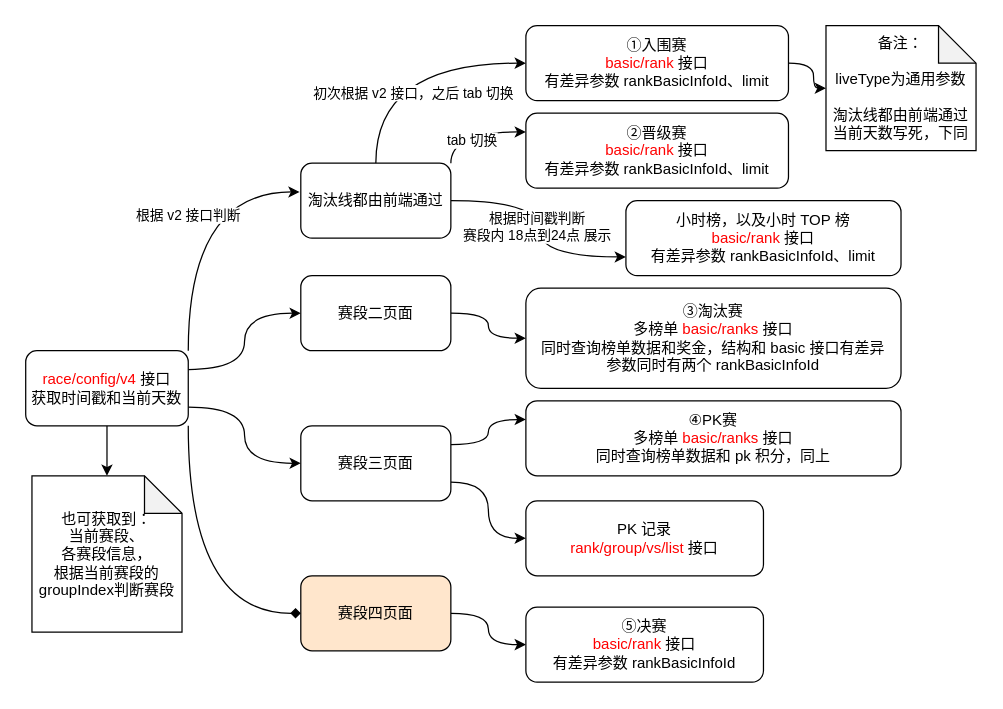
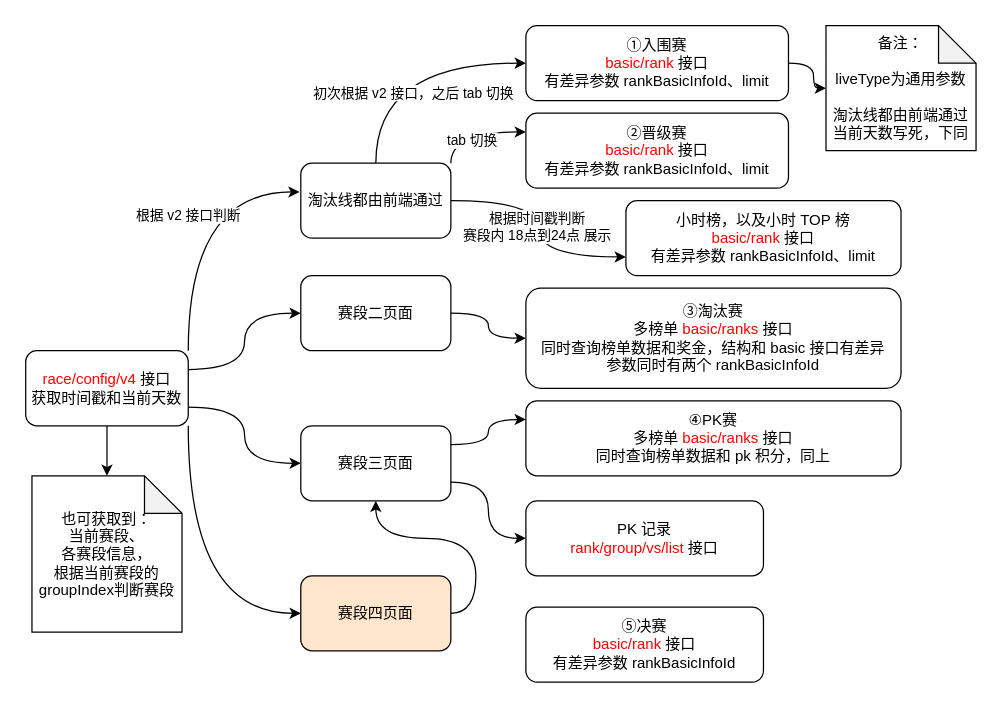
edge "race/config/v4 接口 获取时间戳和当前天数" -> "赛段四页面": arrowhead diamond -> classic
edge "赛段四页面" -> "⑤决赛 basic/rank 接口 有差异参数 rankBasicInfoId": now "赛段四页面" -> "赛段三页面"
